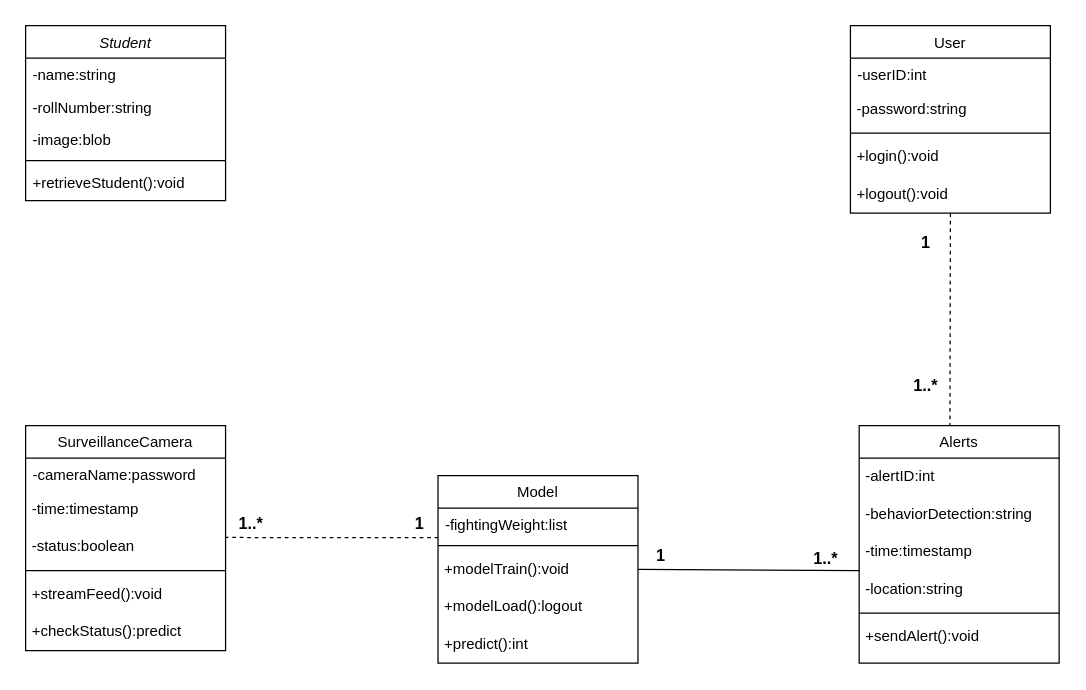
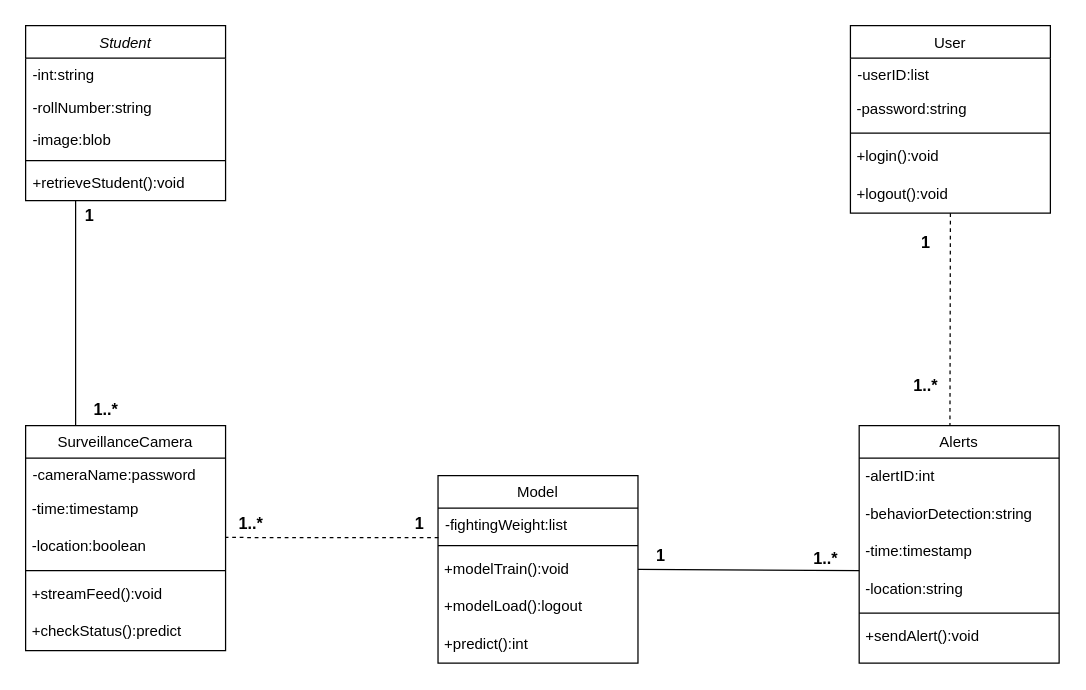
node "-name:string": label "-name:string" -> "-int:string"
node "-userID:int": label "-userID:int" -> "-userID:list"
edge "Student" -- "SurveillanceCamera": added, labels "1", "1..*"
node "-status:boolean": label "-status:boolean" -> "-location:boolean"
